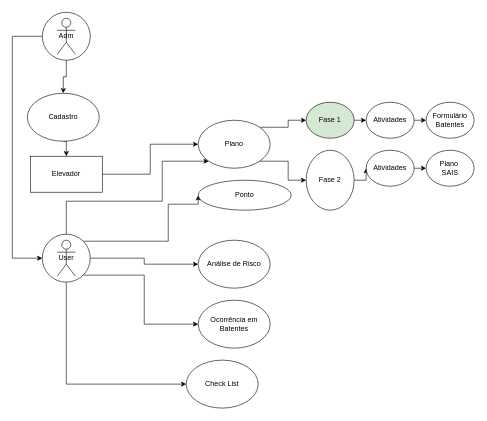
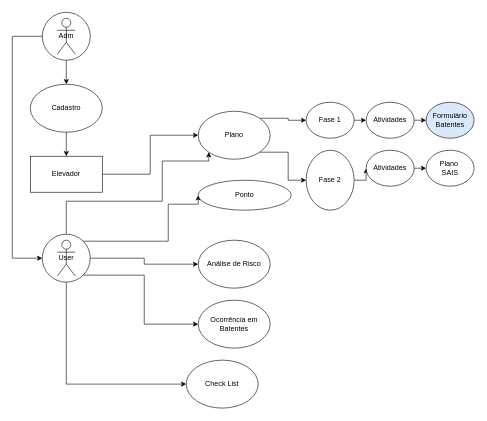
node "Cadastro": moved (63, 117) -> (66, 108)
node "Fase 1": fillcolor #d5e8d4 -> #ffffff
node "Formulário Batentes": fillcolor #ffffff -> #dae8fc
node "Plano": moved (234, 144) -> (234, 135)
